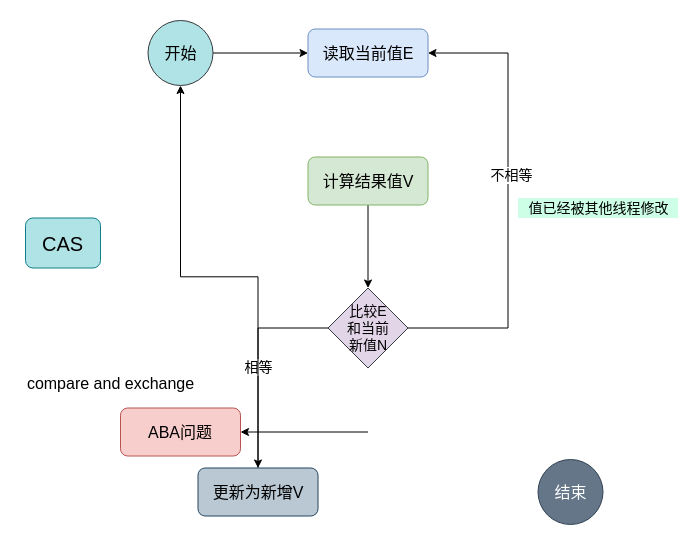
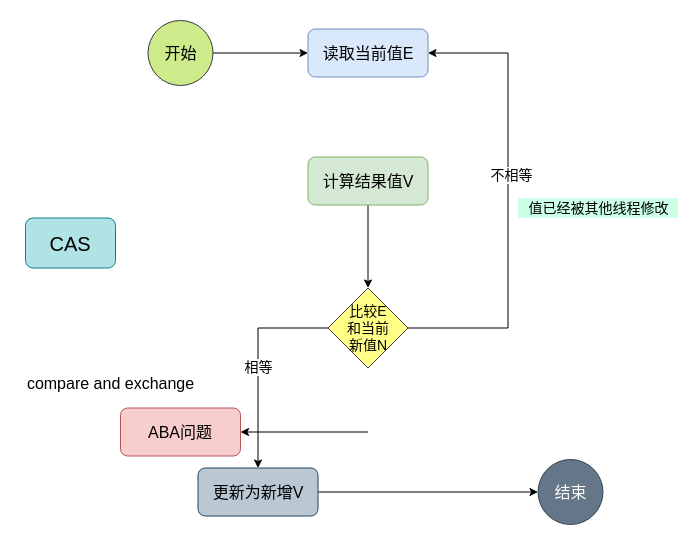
node "开始": fillcolor #b0e3e6 -> #cdeb8b
node "CAS": size 75x50 -> 90x50
edge "更新为新增V" -> "开始": now "更新为新增V" -> "结束"
node "比较E 和当前 新值N": fillcolor #e1d5e7 -> #ffff88
